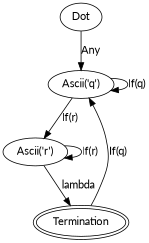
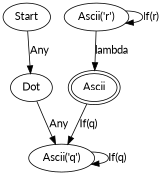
node "Start": added
edge "Ascii('q')" -> "Ascii('r')": removed, label "If(r)"
node "Termination": label "Termination" -> "Ascii"
